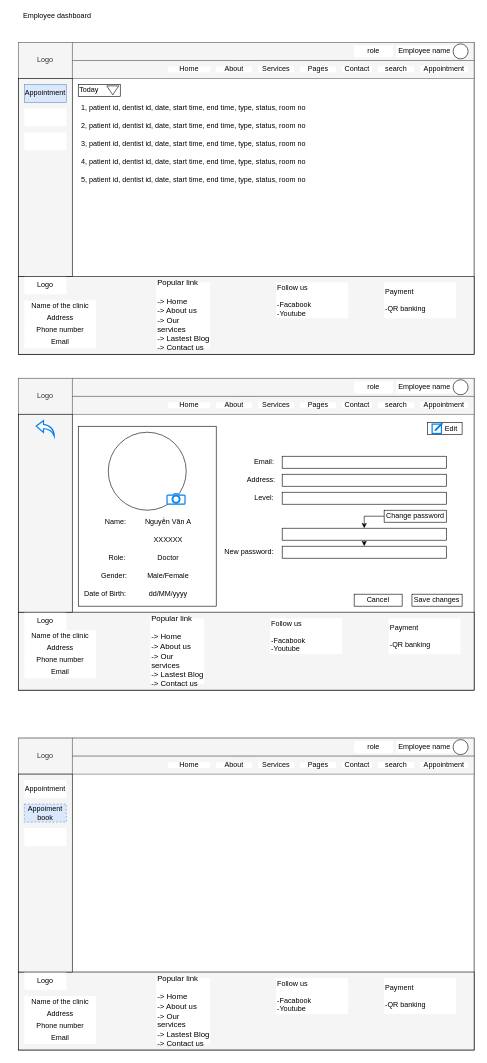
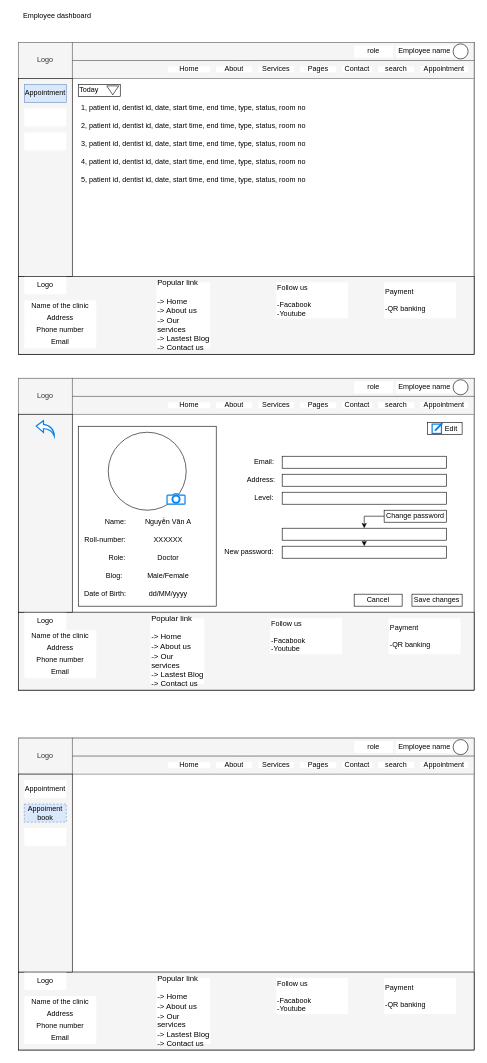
node "Roll-number:": added
node "Gender:": label "Gender:" -> "Blog:"
